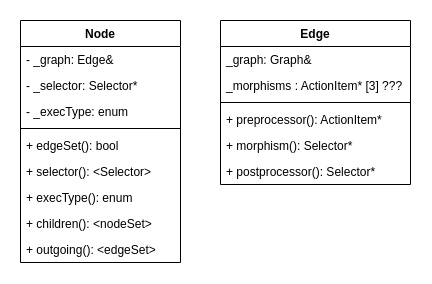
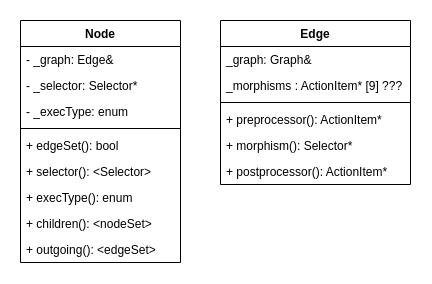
node "_morphisms : ActionItem* [3] ???": label "_morphisms : ActionItem* [3] ???" -> "_morphisms : ActionItem* [9] ???"
node "+ postprocessor(): Selector*": label "+ postprocessor(): Selector*" -> "+ postprocessor(): ActionItem*"
